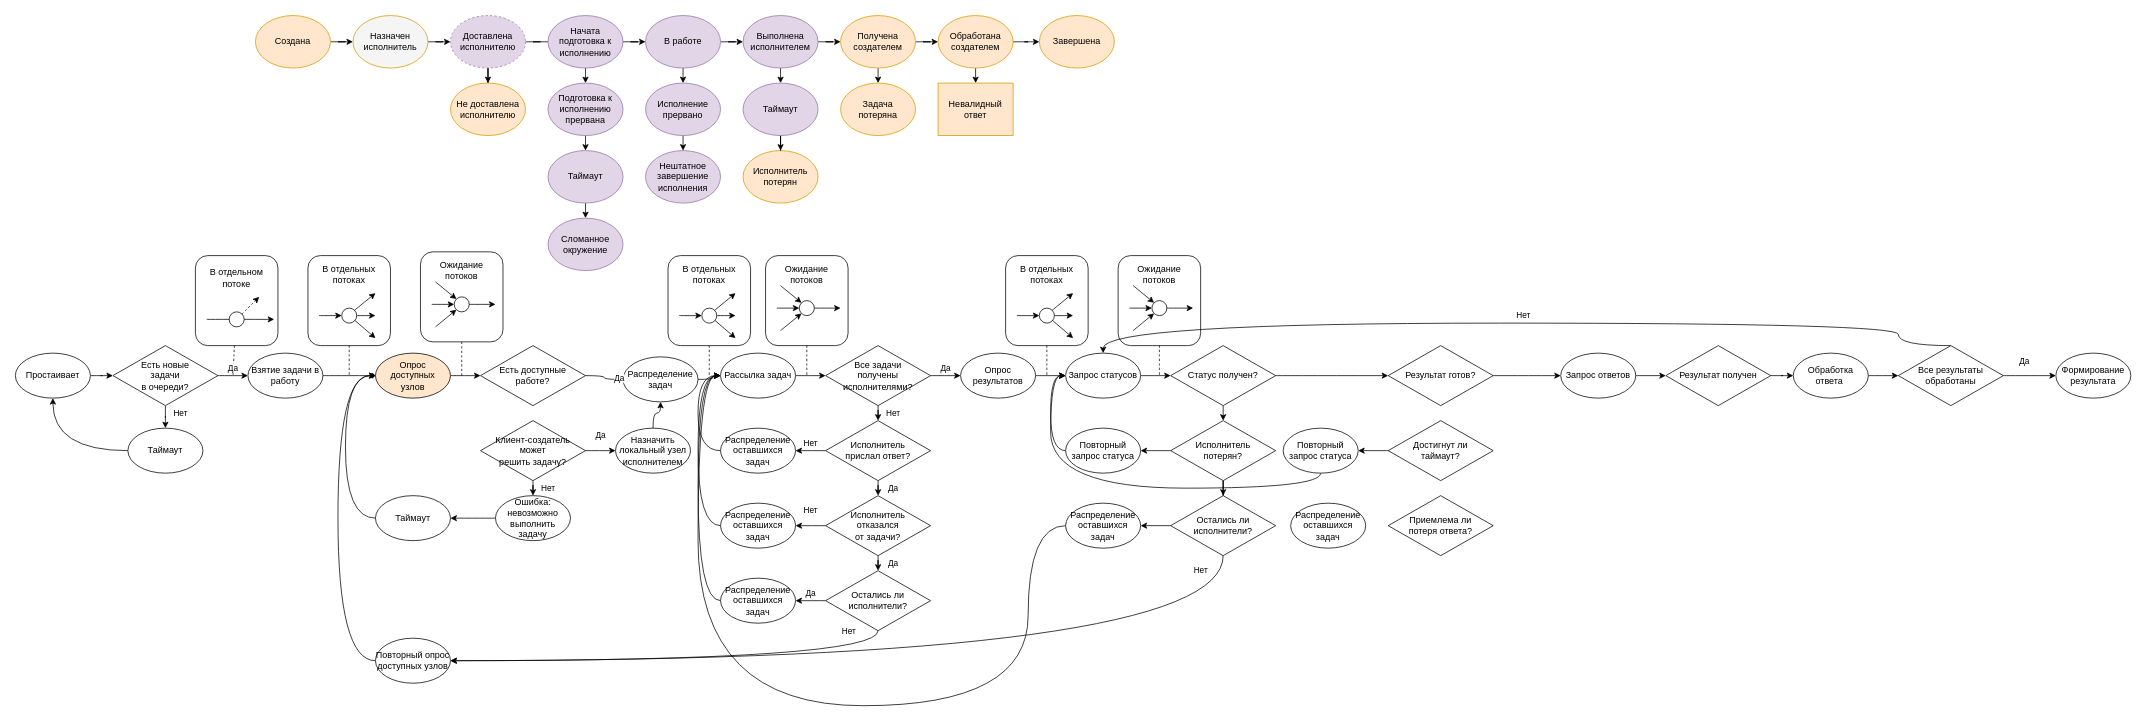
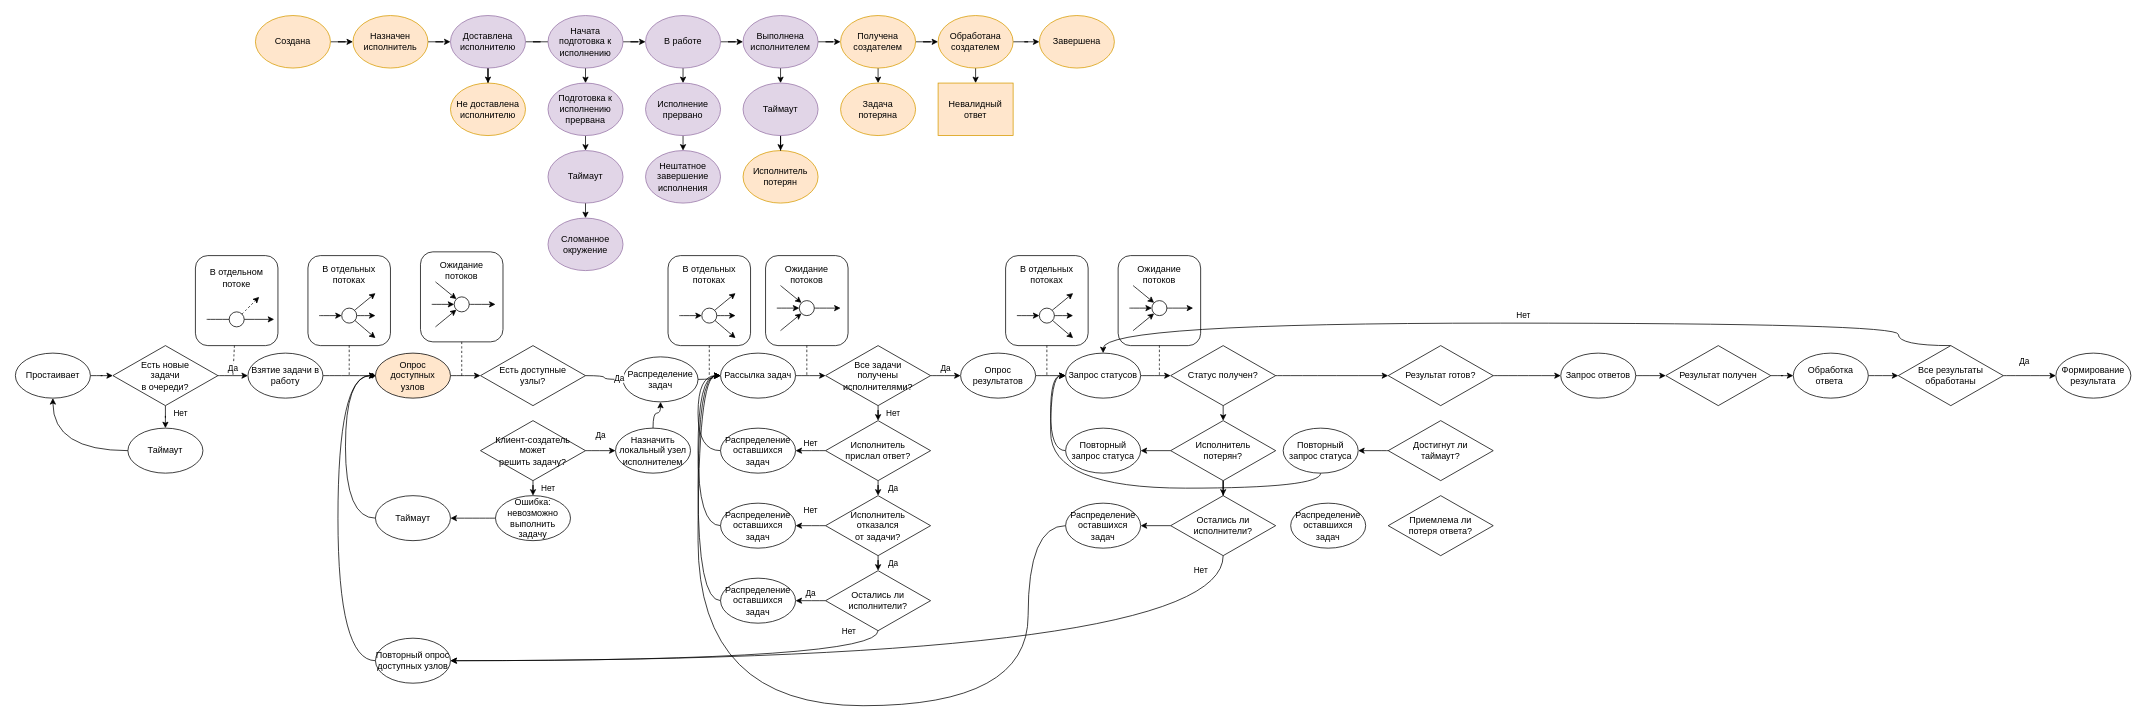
node "Назначен исполнитель": fillcolor #f5f5f5 -> #ffe6cc
node "Доставлена исполнителю": style dashed -> solid
node "Есть доступные работе?": label "Есть доступные работе?" -> "Есть доступные узлы?"
